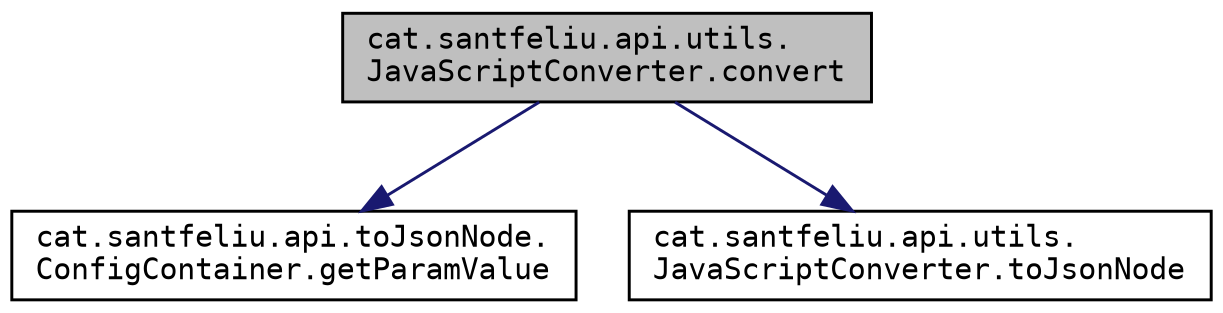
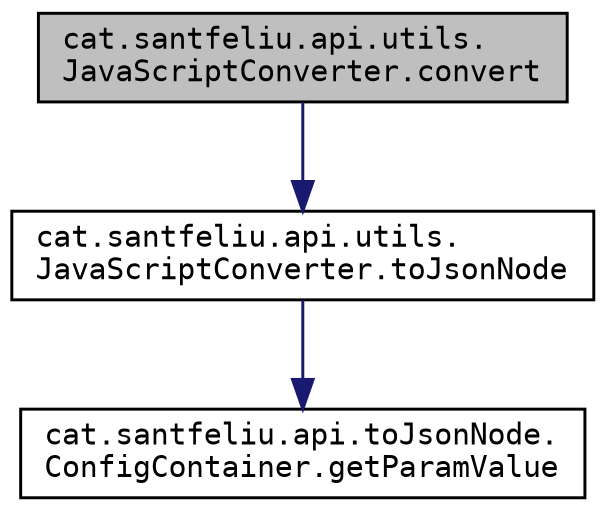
edge "cat.santfeliu.api.utils. JavaScriptConverter.convert" -> "cat.santfeliu.api.toJsonNode. ConfigContainer.getParamValue": now "cat.santfeliu.api.utils. JavaScriptConverter.toJsonNode" -> "cat.santfeliu.api.toJsonNode. ConfigContainer.getParamValue"
